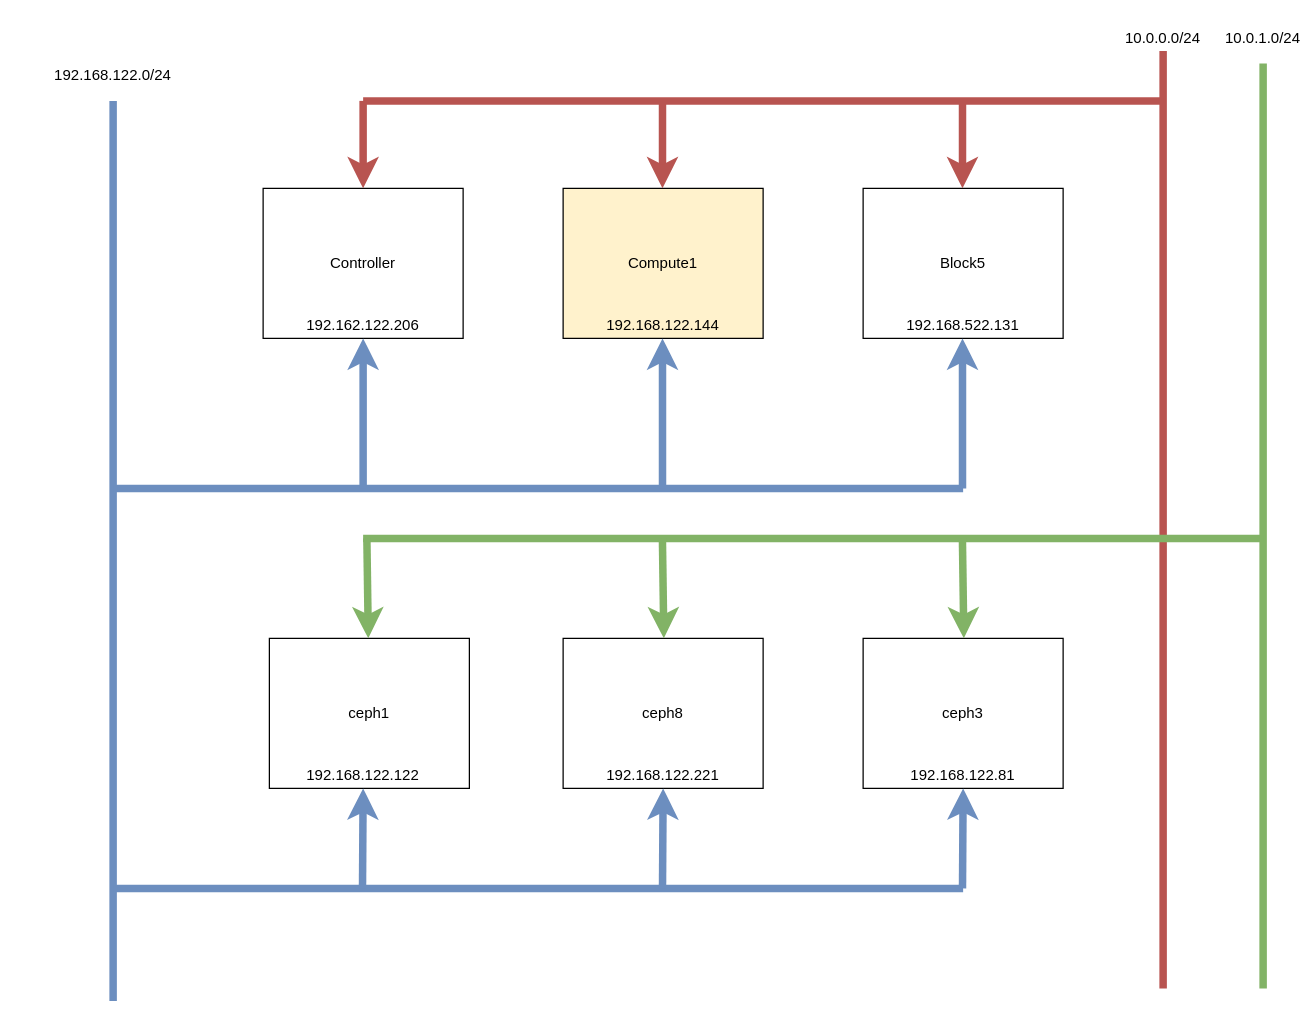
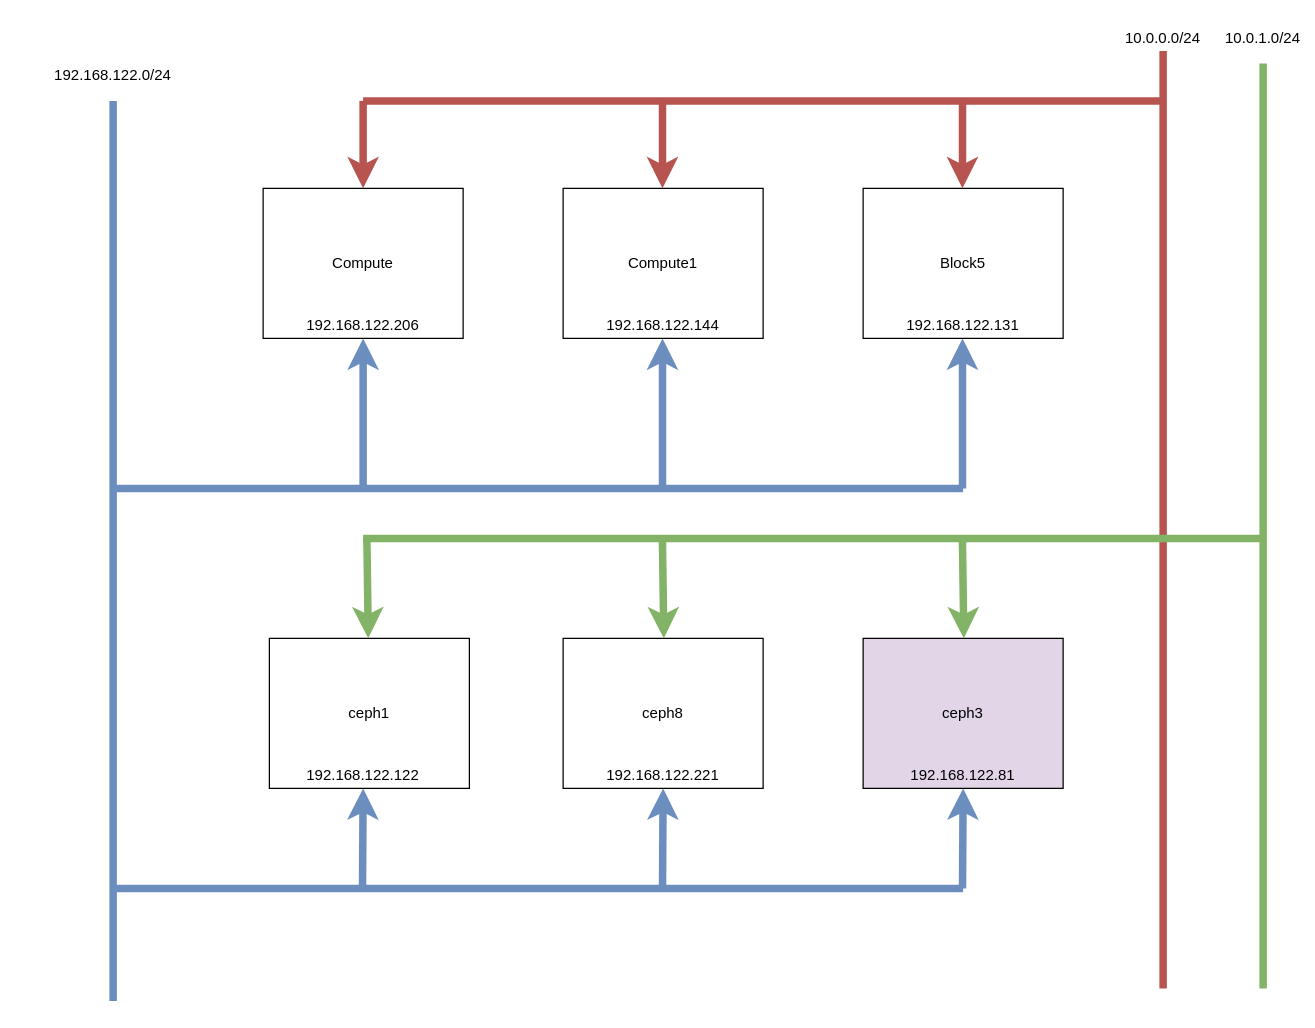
node "Controller": label "Controller" -> "Compute"
node "Compute1": fillcolor #fff2cc -> #ffffff
node "192.162.122.206": label "192.162.122.206" -> "192.168.122.206"
node "192.168.522.131": label "192.168.522.131" -> "192.168.122.131"
node "ceph3": fillcolor #ffffff -> #e1d5e7
